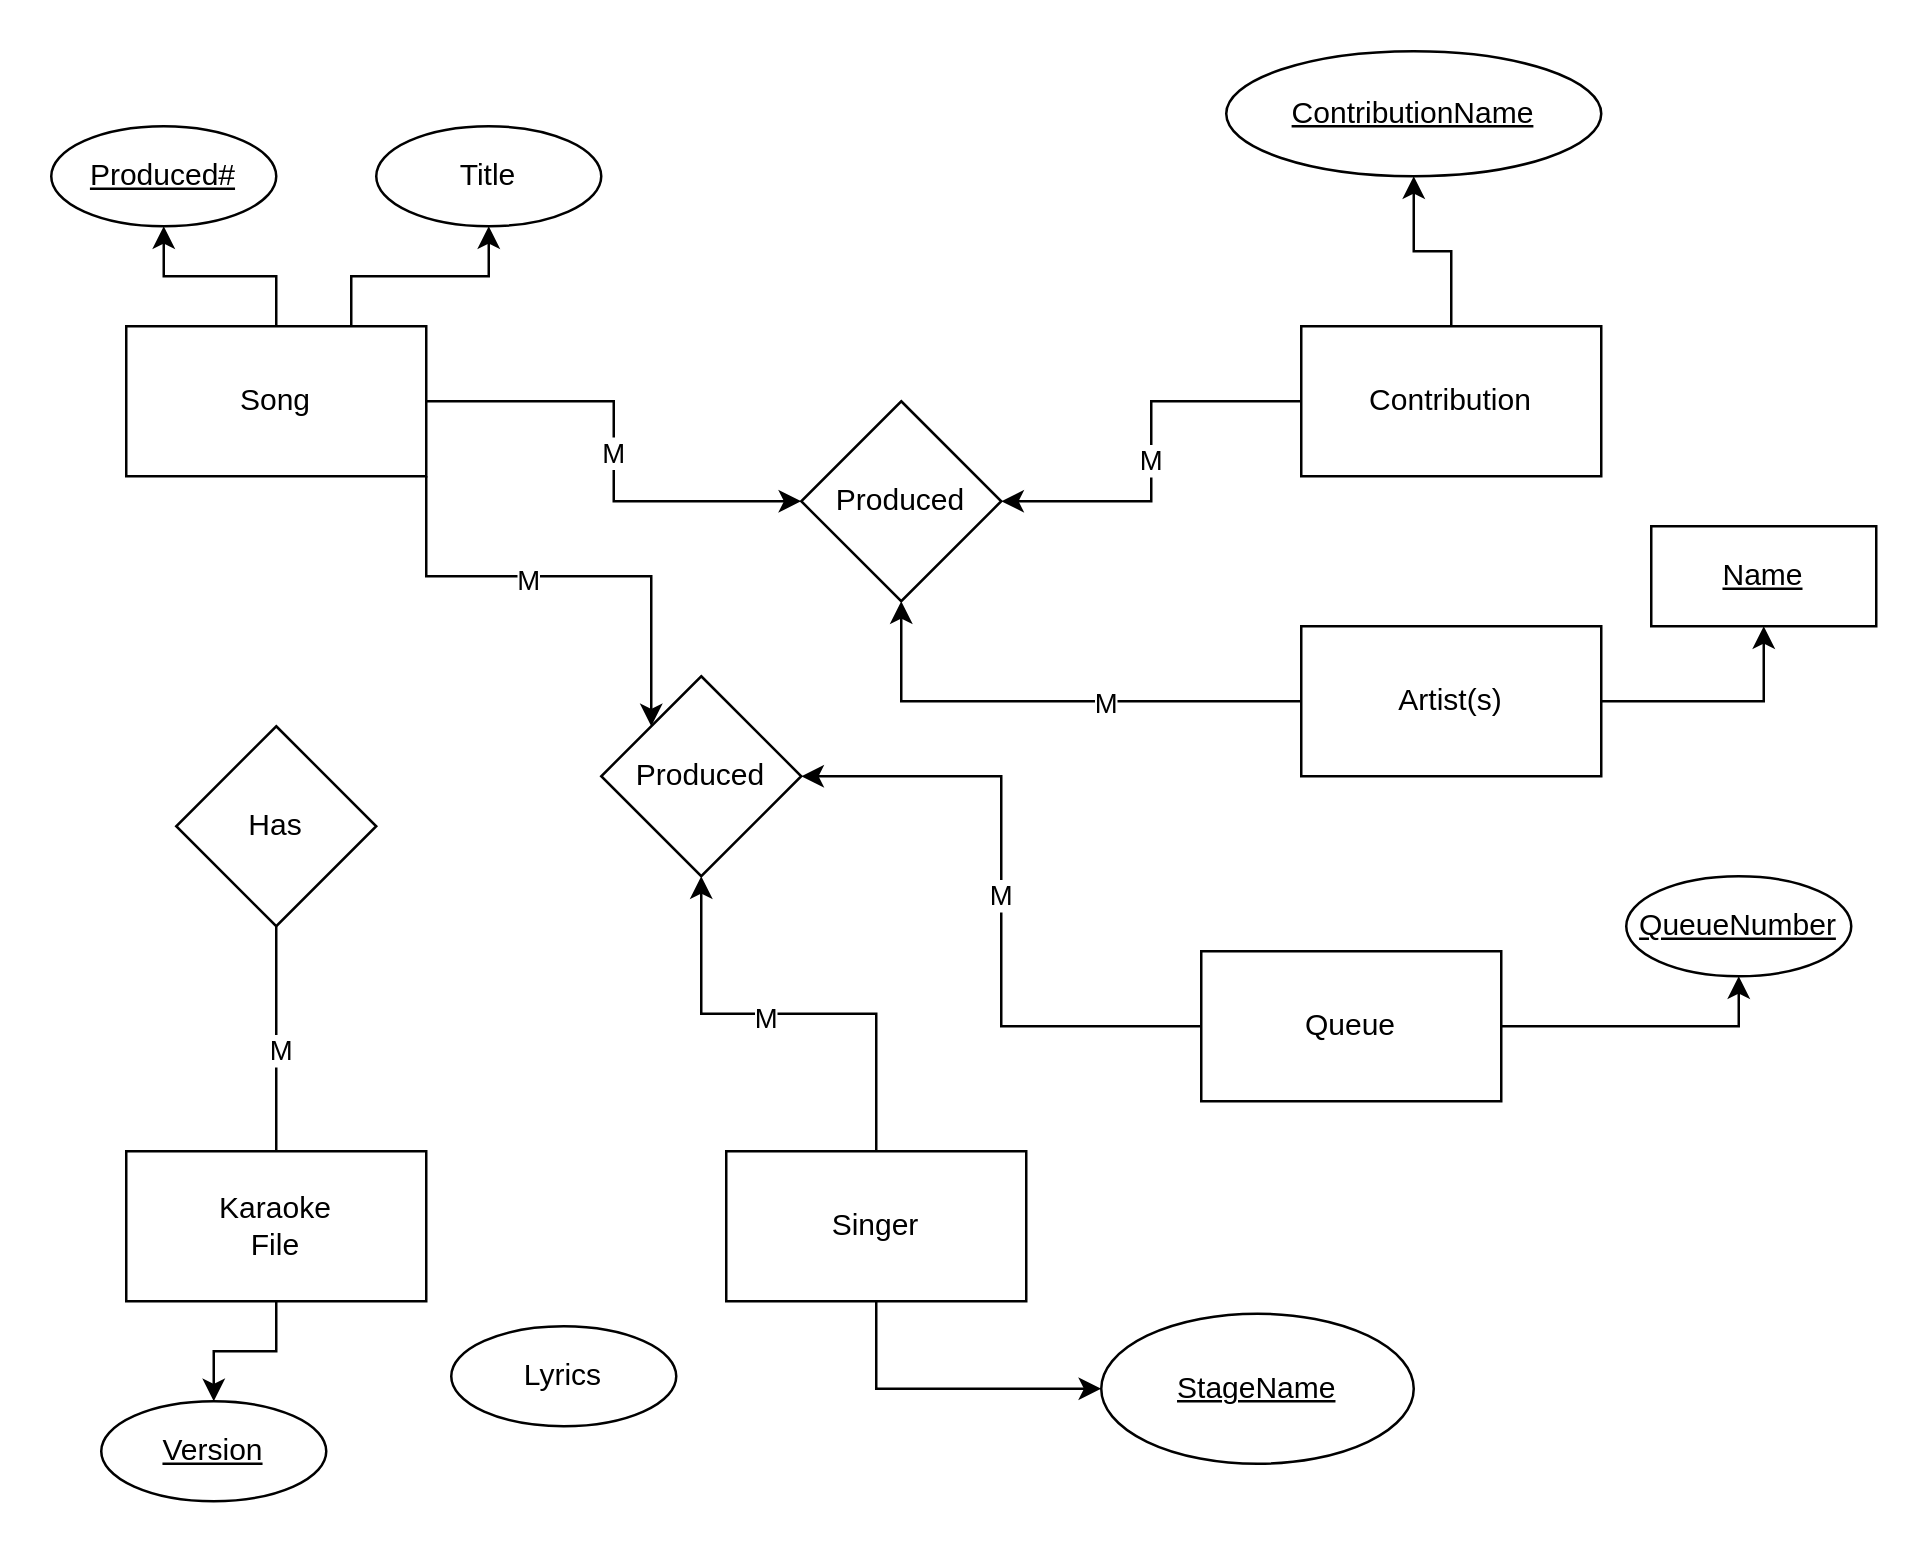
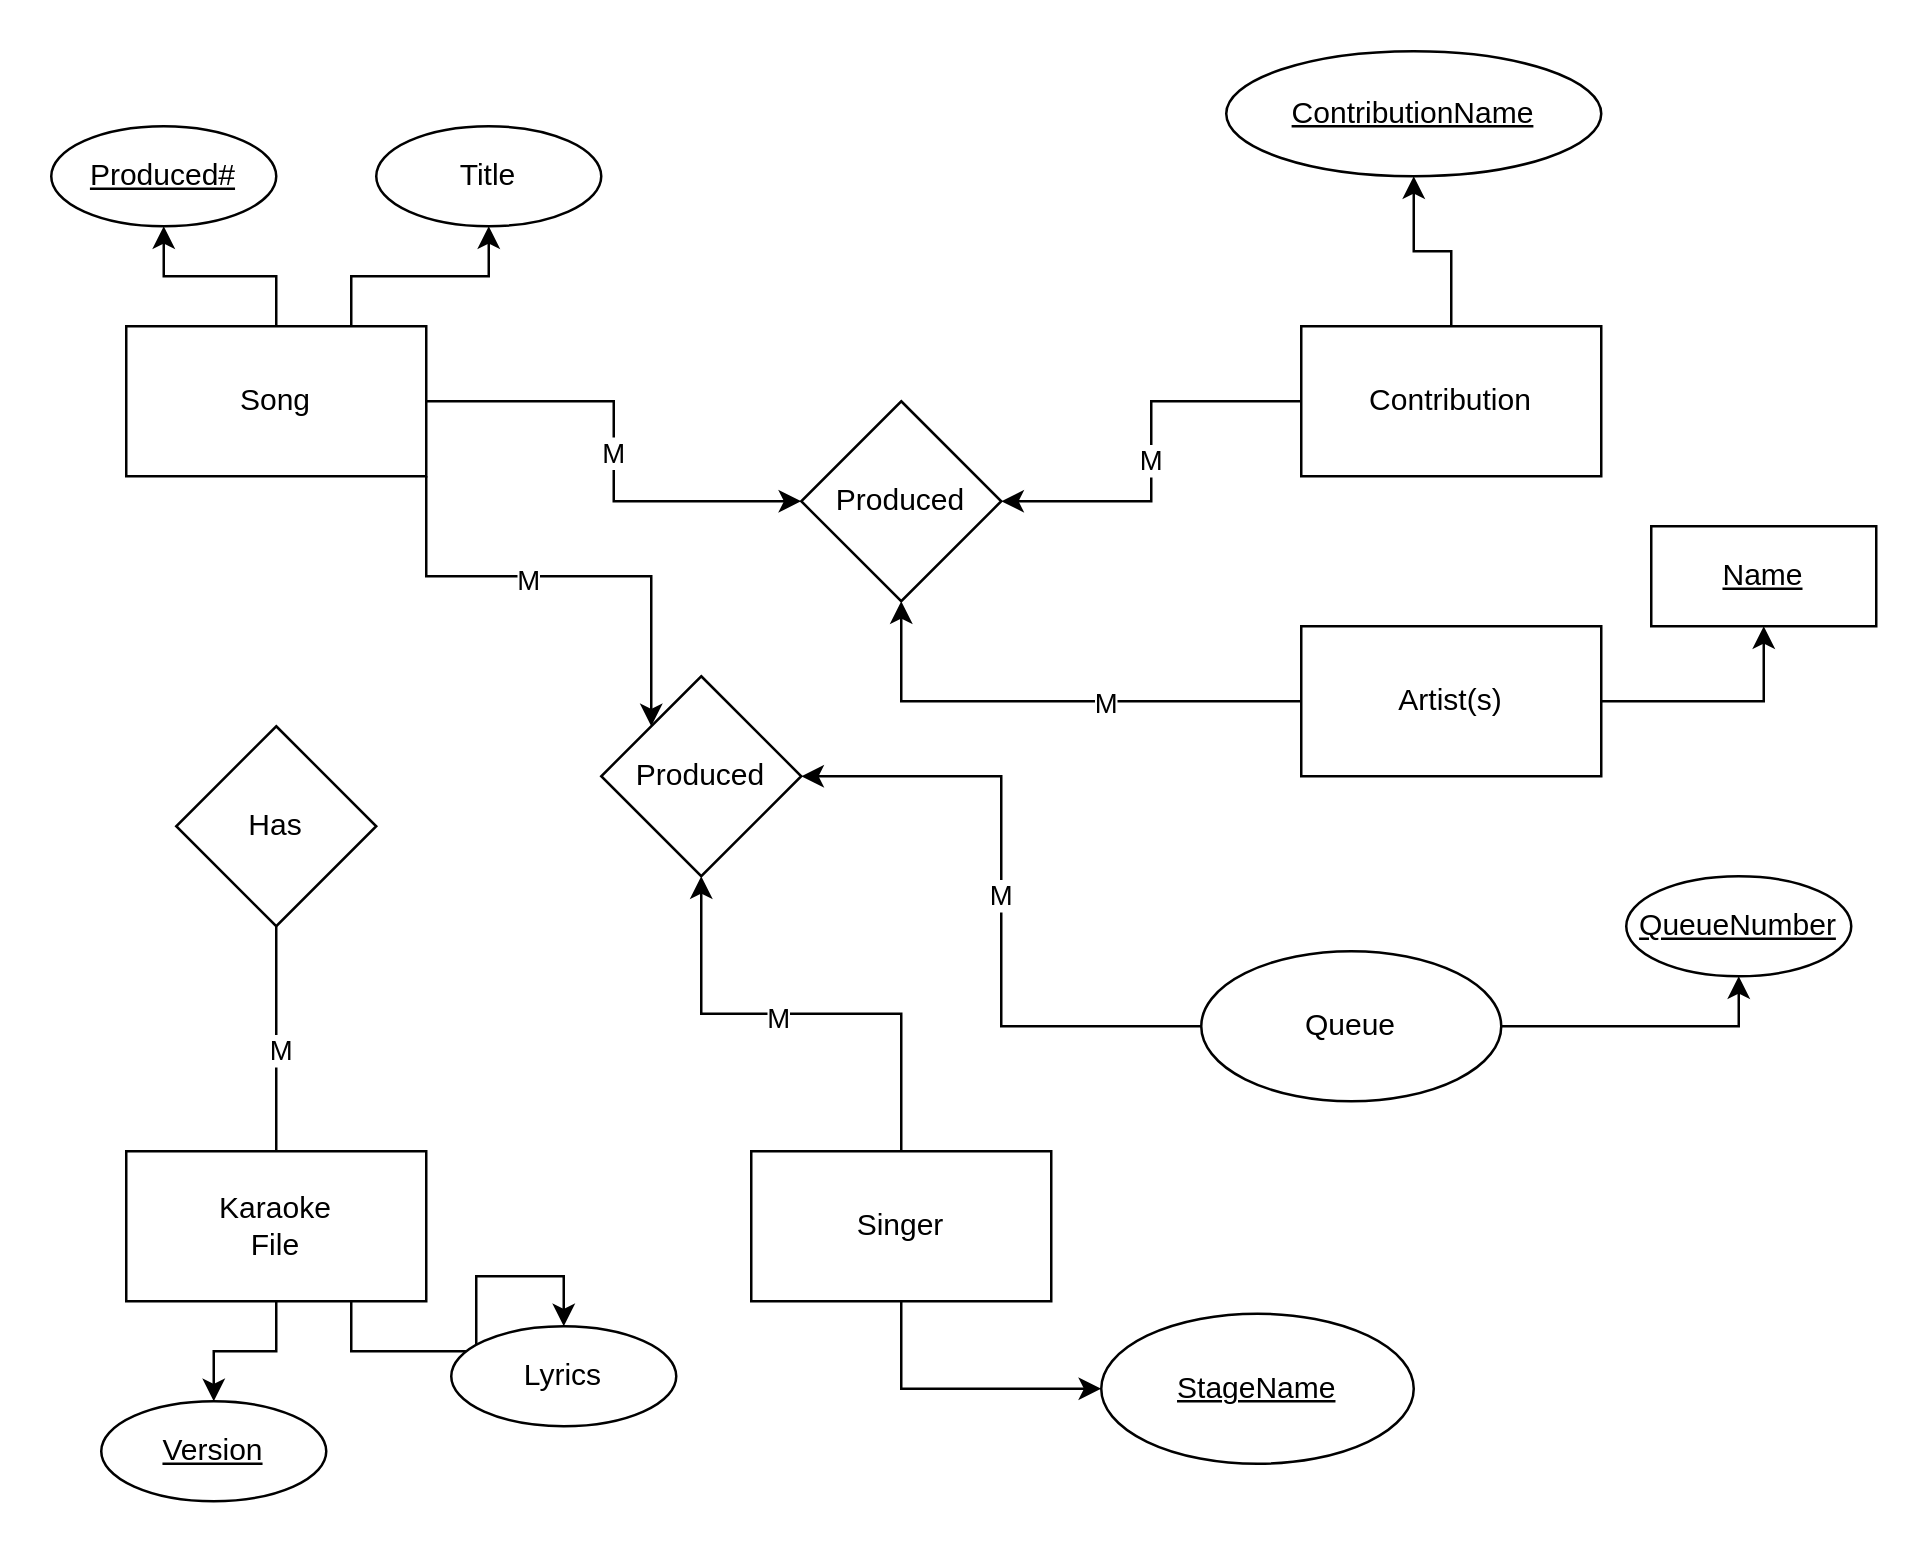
node "Queue": shape rectangle -> ellipse
node "Singer": moved (876, 1226) -> (901, 1226)
edge "Karaoke File" -> "Lyrics": added
